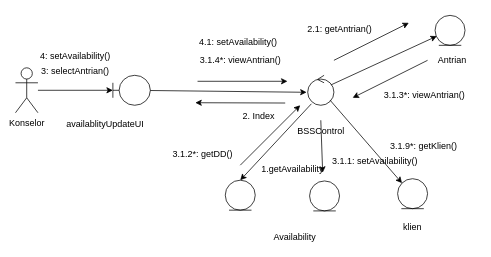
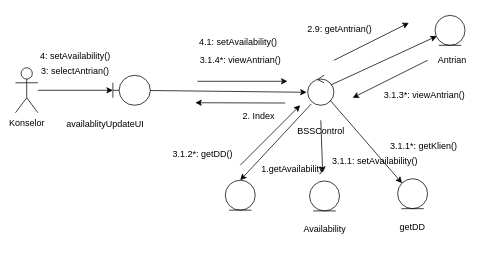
node "2.1: getAntrian()": label "2.1: getAntrian()" -> "2.9: getAntrian()"
node "3.1.9*: getKlien()": label "3.1.9*: getKlien()" -> "3.1.1*: getKlien()"
node "klien": label "klien" -> "getDD"
node "Availability": moved (295, 237) -> (325, 230)
